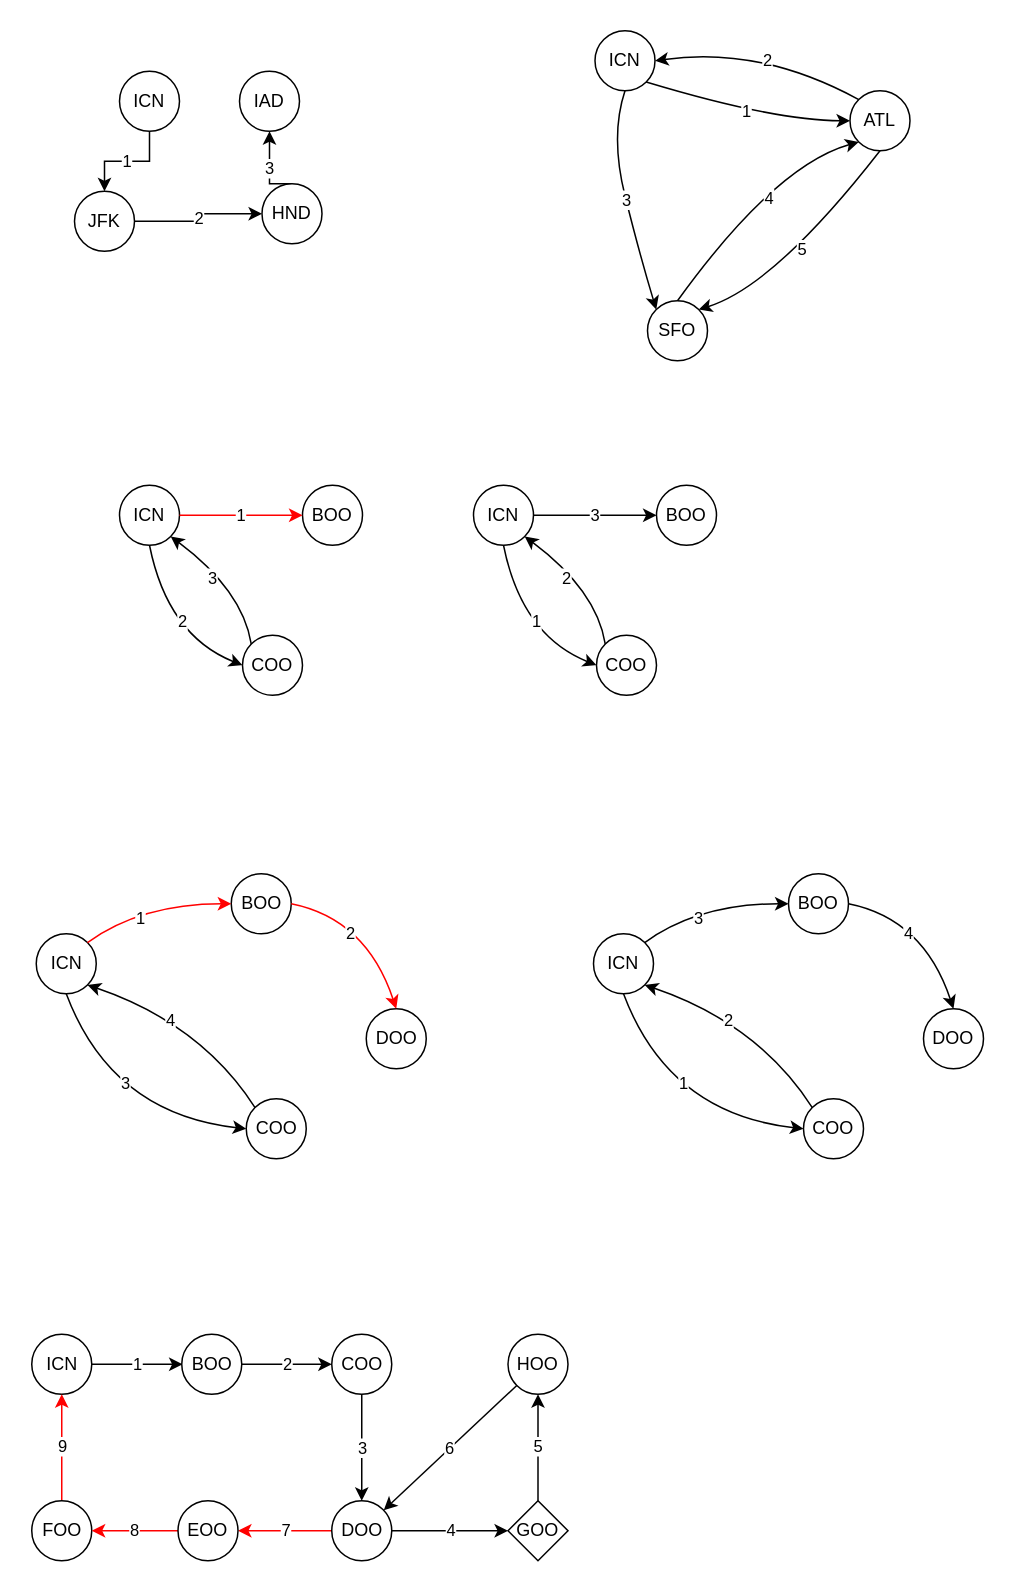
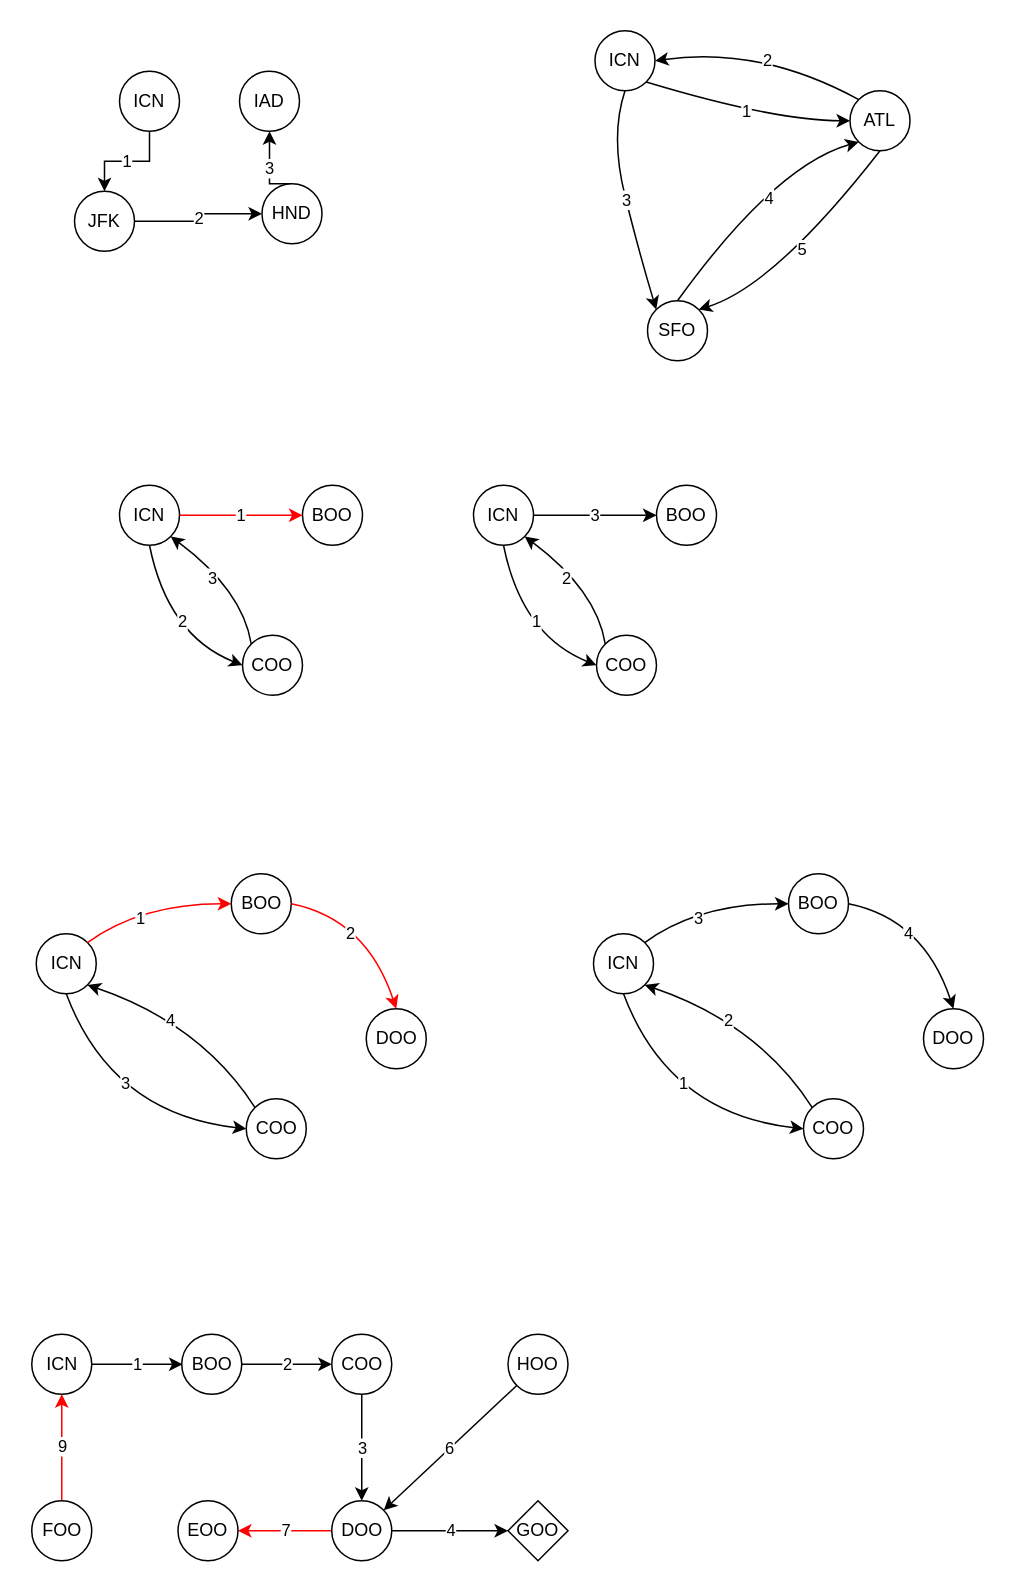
edge "GOO" -> "HOO": removed, label "5"
edge "EOO" -> "FOO": removed, label "8"
